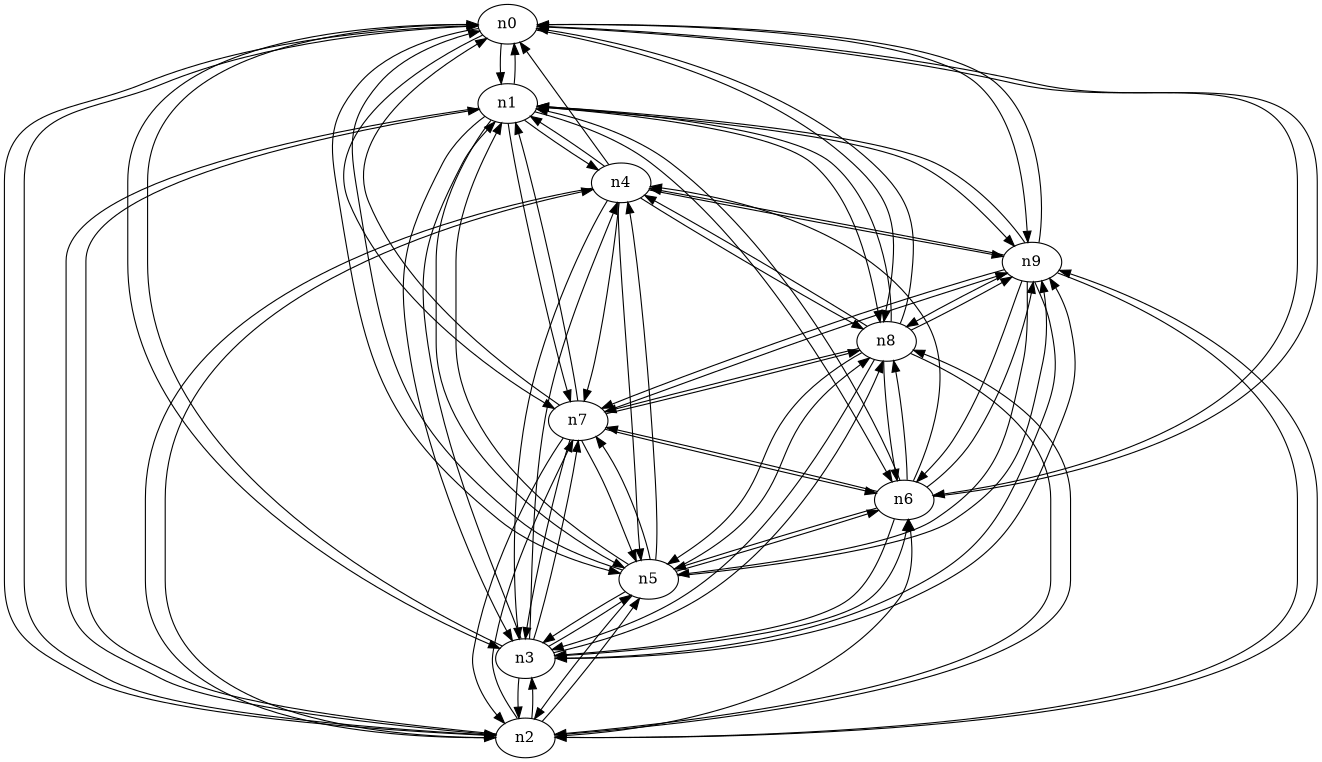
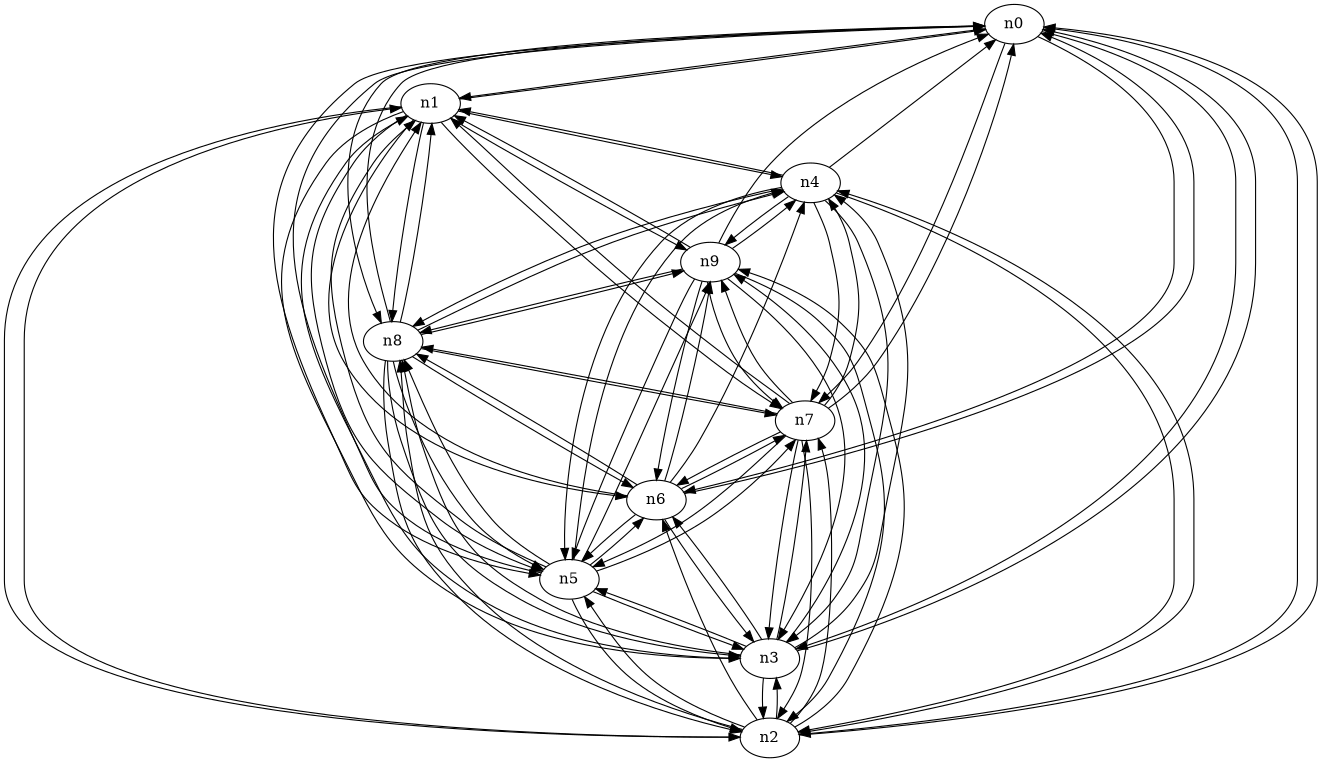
edge "n0" -> "n9": removed
edge "n7" -> "n4": added
